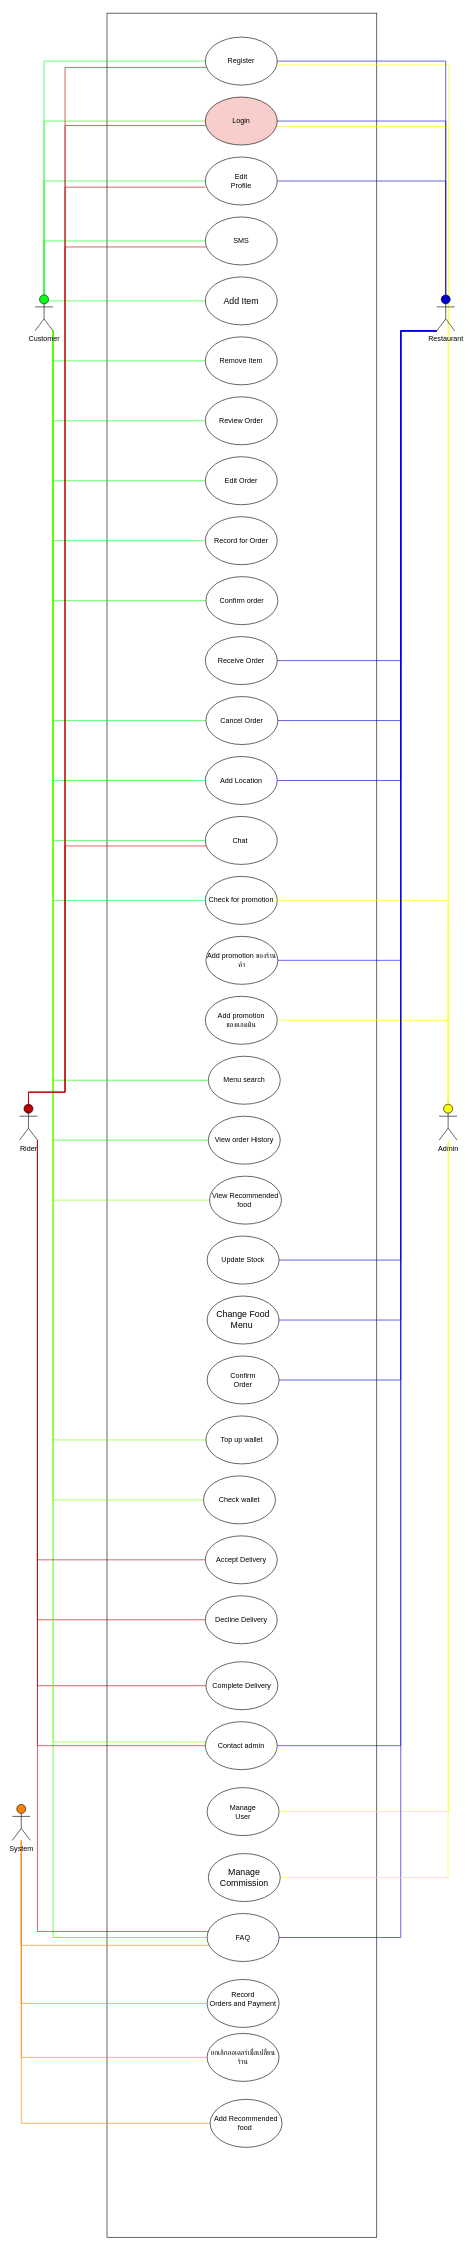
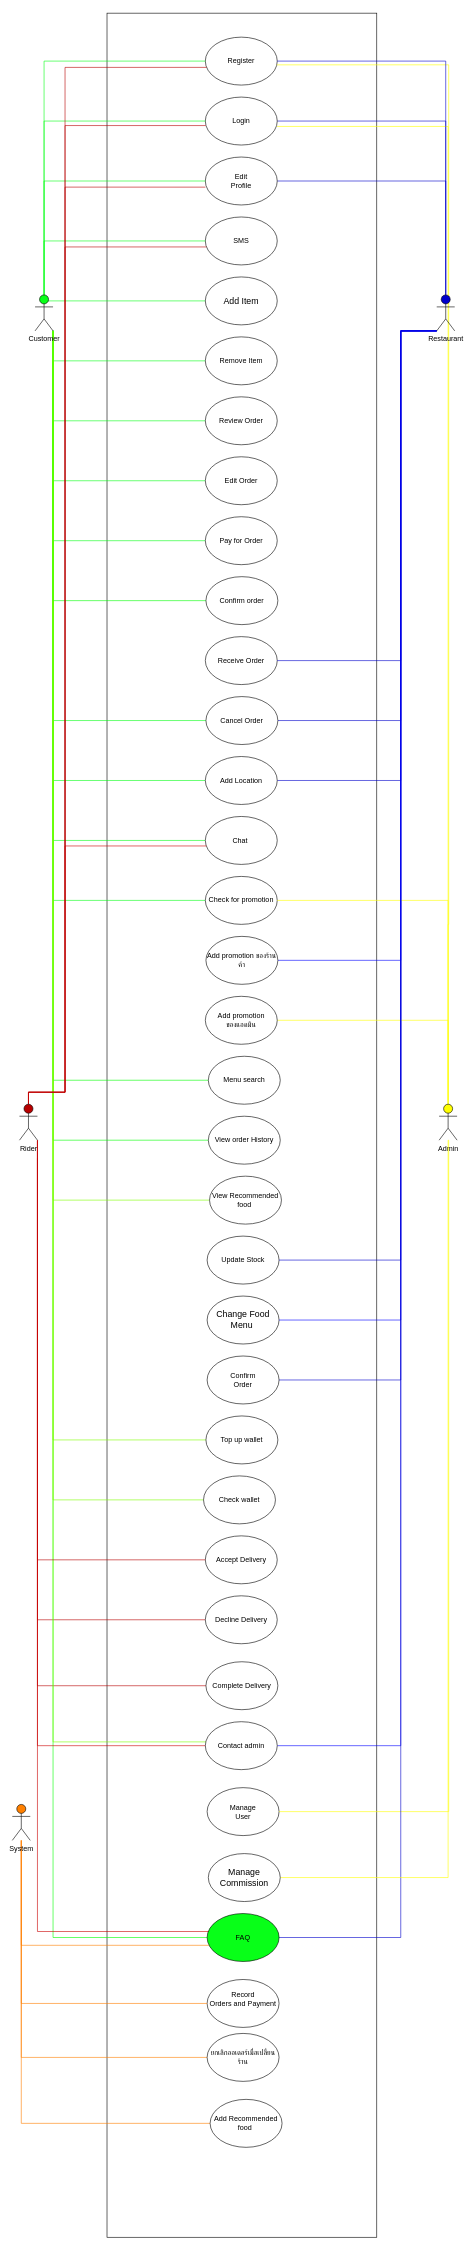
node "Login": fillcolor #f8cecc -> #ffffff
node "Record for Order": label "Record for Order" -> "Pay for Order"
node "FAQ": fillcolor #ffffff -> #08ff18
